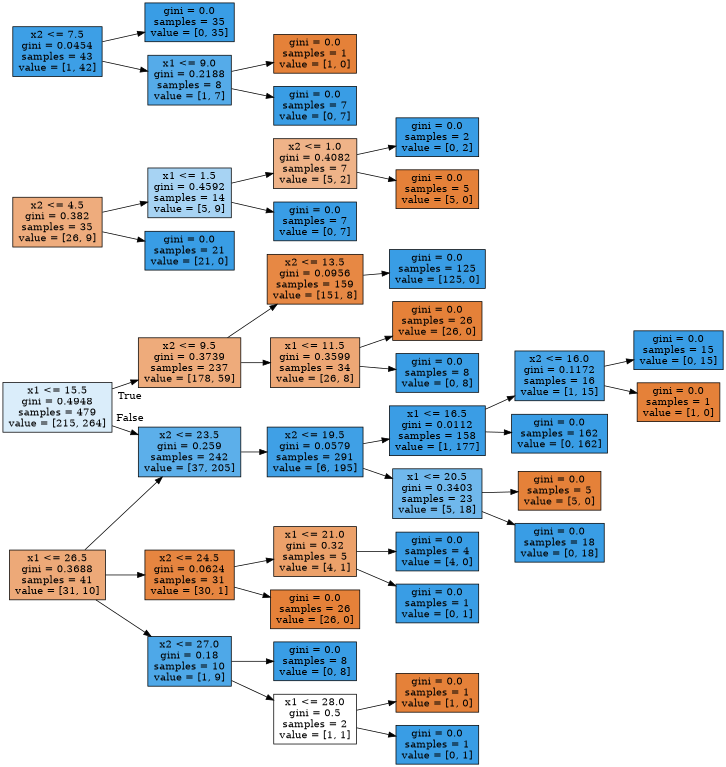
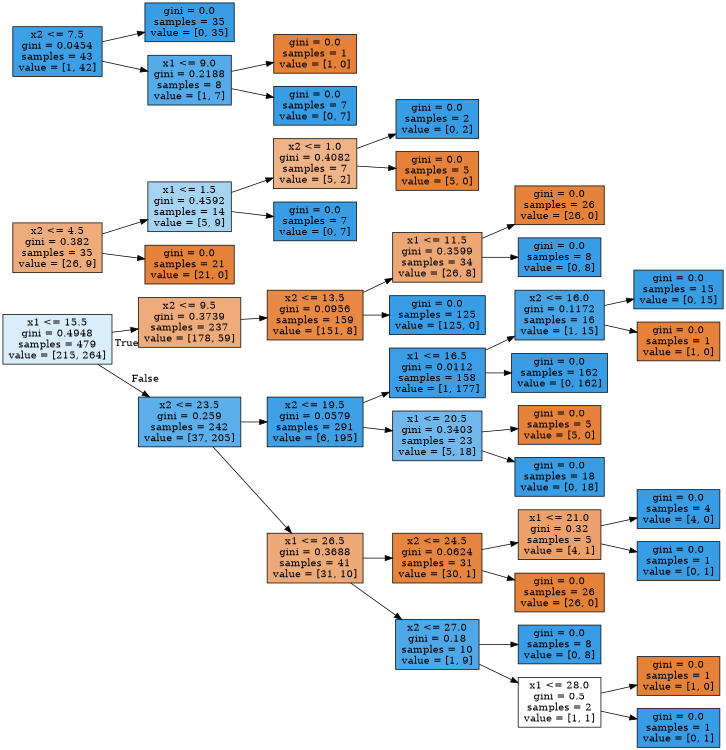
node "gini = 0.0 samples = 21 value = [21, 0]": fillcolor #399de5ff -> #e58139ff
edge "x2 <= 9.5 gini = 0.3739 samples = 237 value = [178, 59]" -> "x1 <= 11.5 gini = 0.3599 samples = 34 value = [26, 8]": now "x2 <= 13.5 gini = 0.0956 samples = 159 value = [151, 8]" -> "x1 <= 11.5 gini = 0.3599 samples = 34 value = [26, 8]"
edge "x1 <= 26.5 gini = 0.3688 samples = 41 value = [31, 10]" -> "x2 <= 23.5 gini = 0.259 samples = 242 value = [37, 205]": reversed
